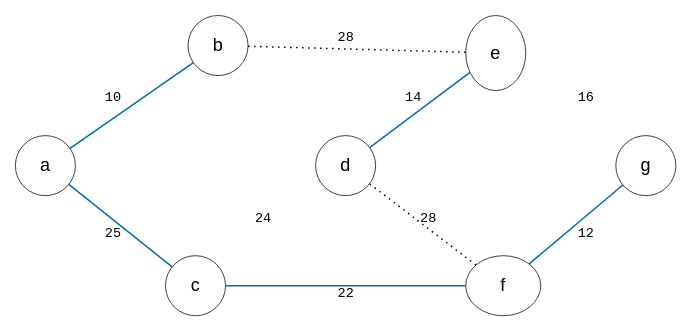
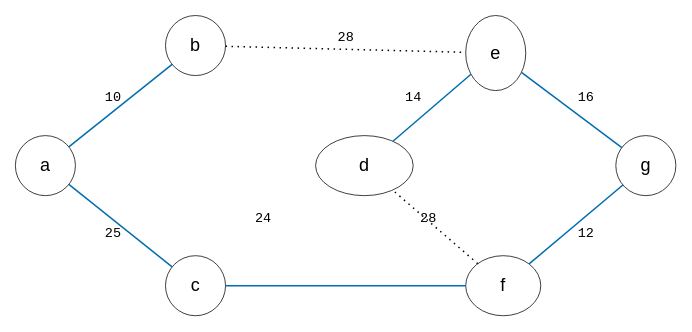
node "b": moved (218, 45) -> (195, 45)
edge "e" -- "g": added
node "d": size 60x60 -> 98x60
node "22": removed
